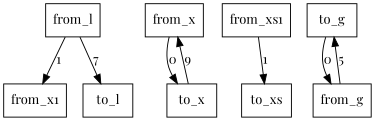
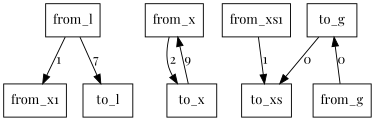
edge "to_g" -> "from_g": now "to_g" -> "to_xs"
edge "from_x" -> "to_x": label "0" -> "2"
edge "from_g" -> "to_g": label "5" -> "0"
